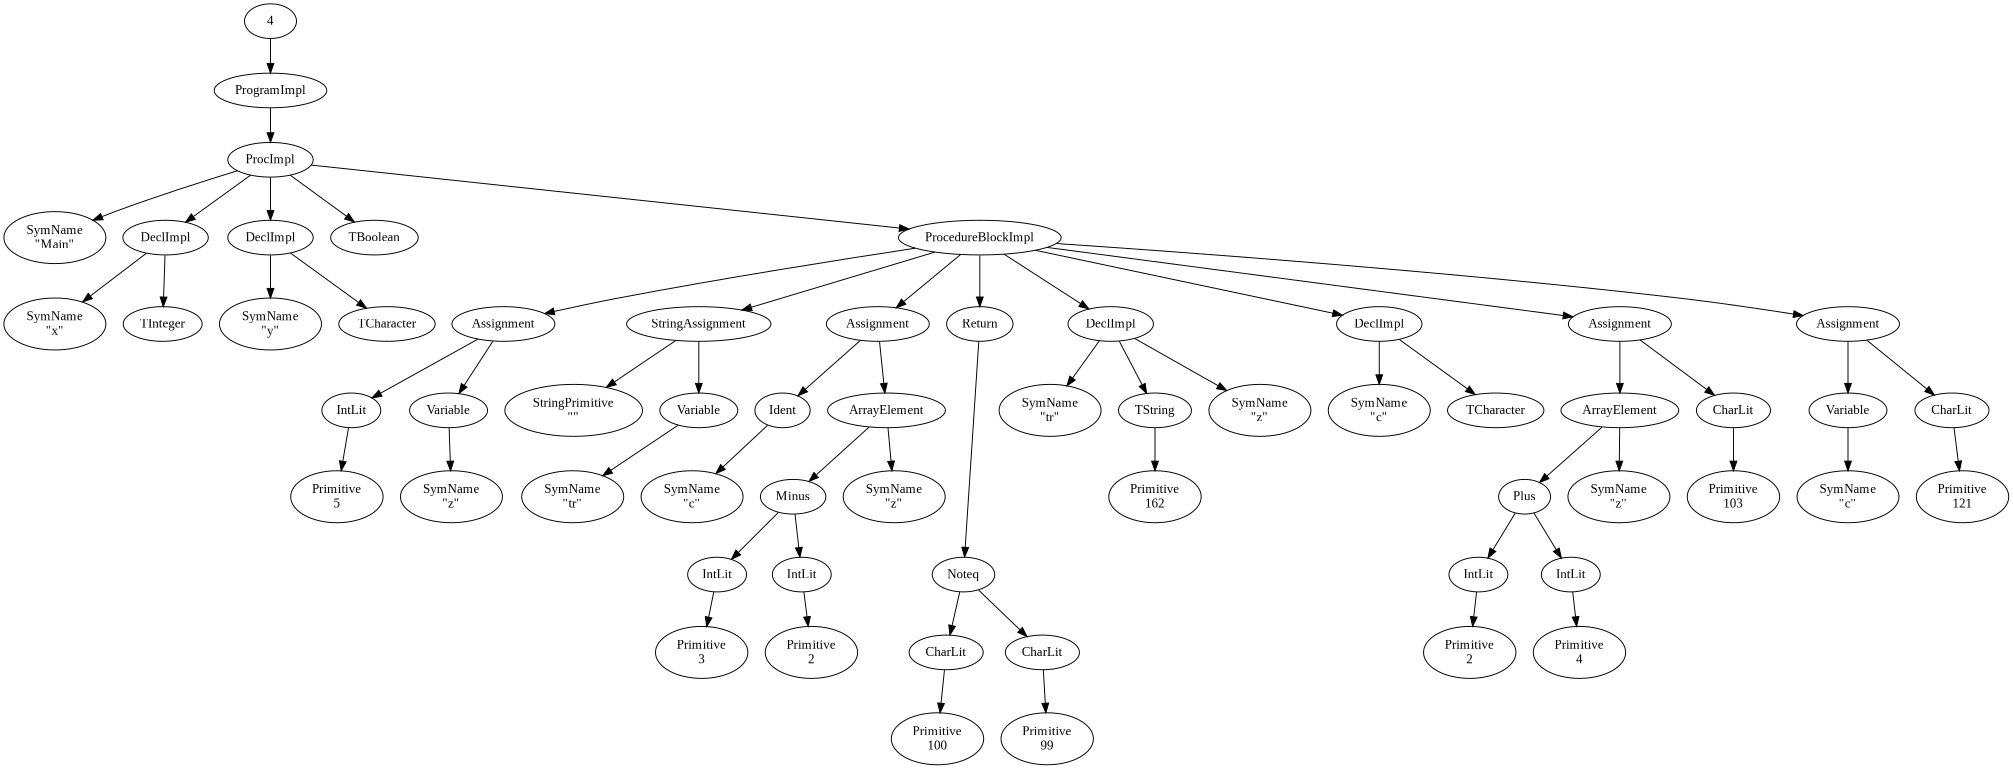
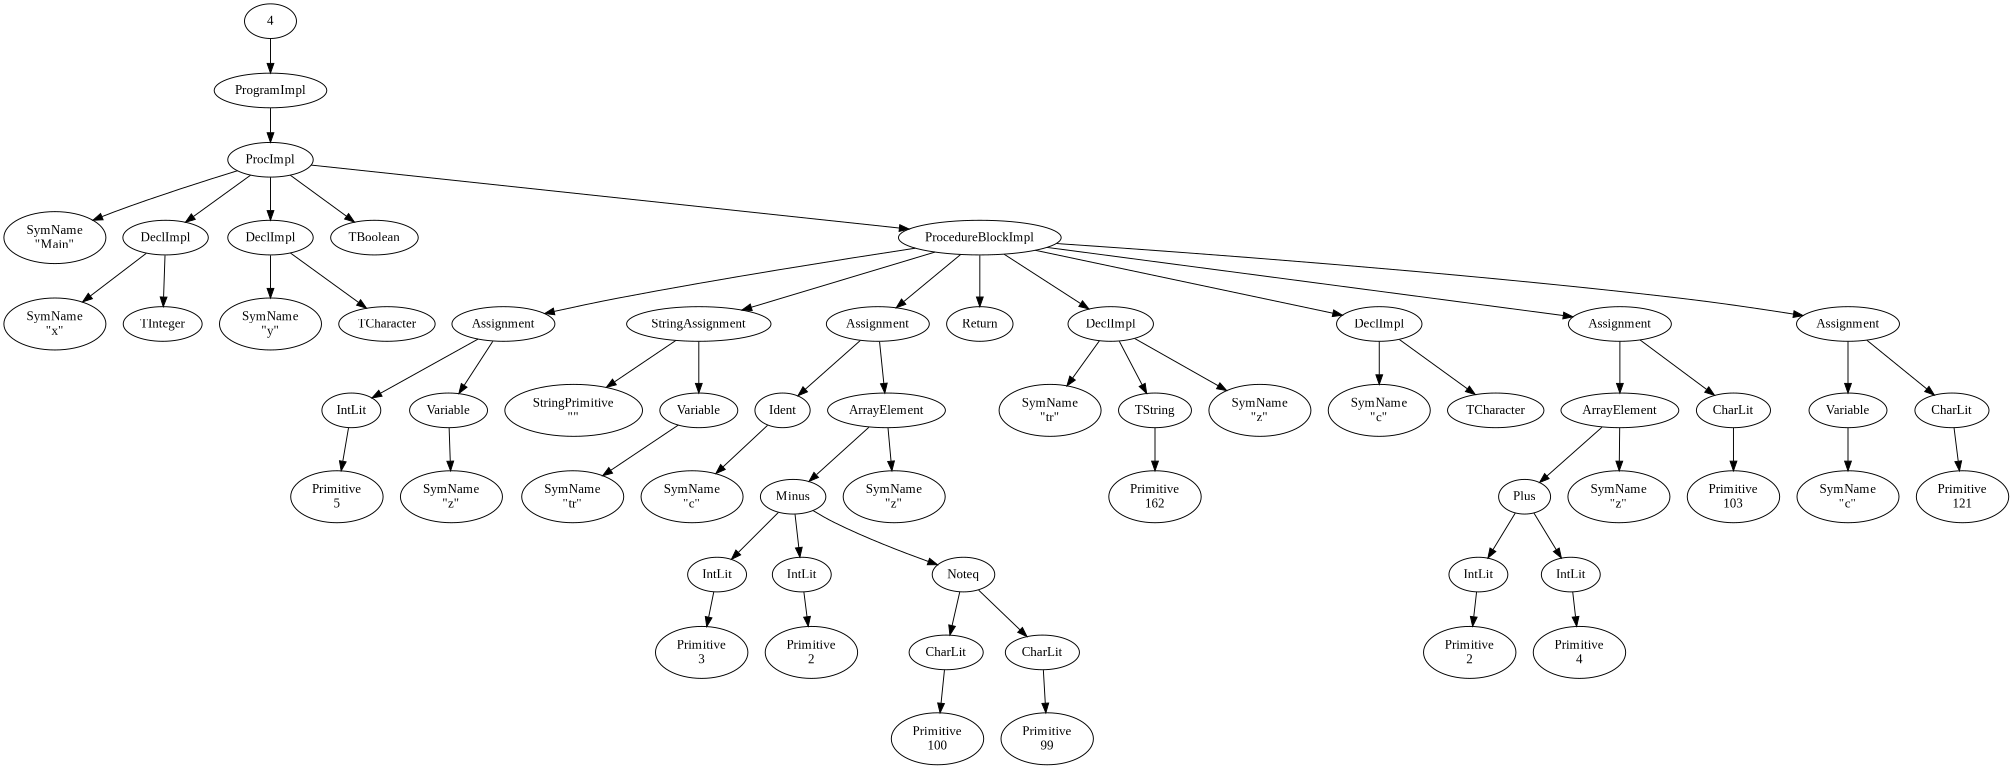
edge "Return" -> "Noteq": now "Minus" -> "Noteq"
